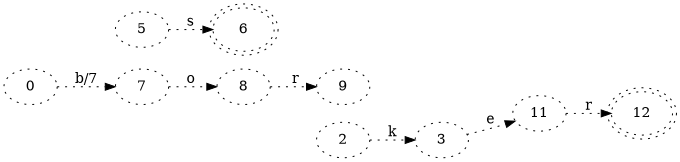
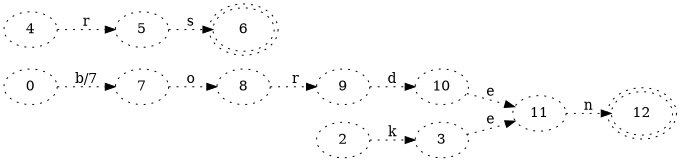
node "4": added
node "10": added
edge "11" -> "12": label "r" -> "n"
